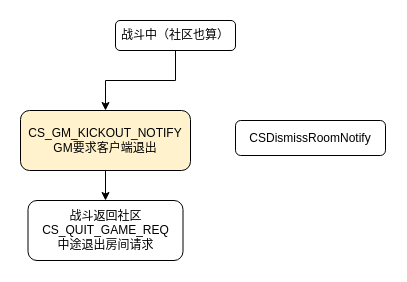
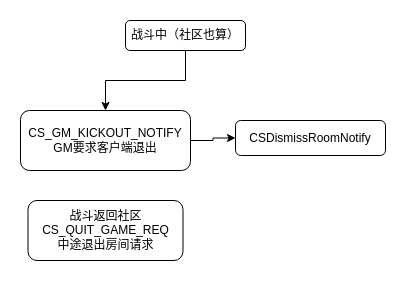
node "战斗中（社区也算）": moved (176, 36) -> (186, 36)
node "CS_GM_KICKOUT_NOTIFY GM要求客户端退出": fillcolor #fff2cc -> #ffffff
edge "CS_GM_KICKOUT_NOTIFY GM要求客户端退出" -> "战斗返回社区 CS_QUIT_GAME_REQ 中途退出房间请求": now "CS_GM_KICKOUT_NOTIFY GM要求客户端退出" -> "CSDismissRoomNotify"
